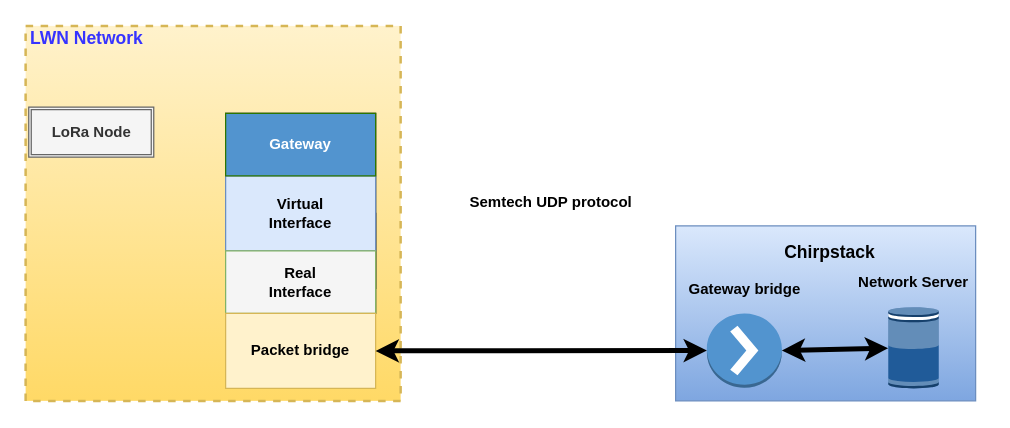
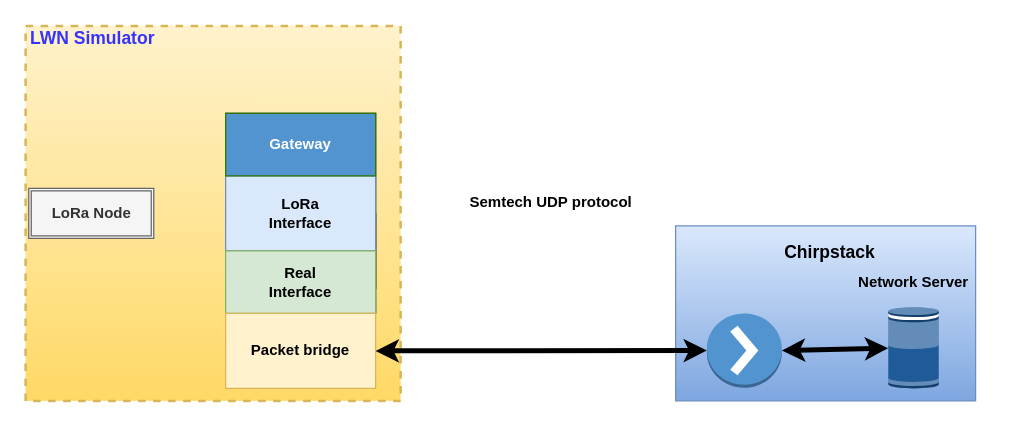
node "LWN Network": label "LWN Network" -> "LWN Simulator"
node "LoRa Node": moved (91, 132) -> (91, 213)
node "Virtual Interface": label "Virtual Interface" -> "LoRa Interface"
node "Real Interface": fillcolor #f5f5f5 -> #d5e8d4
node "Gateway bridge": removed
